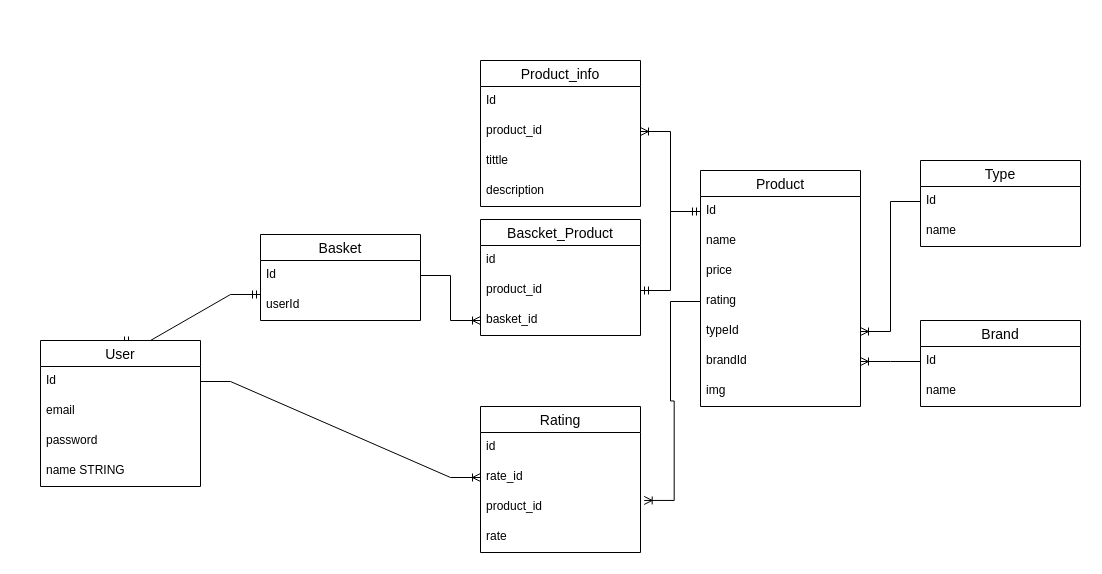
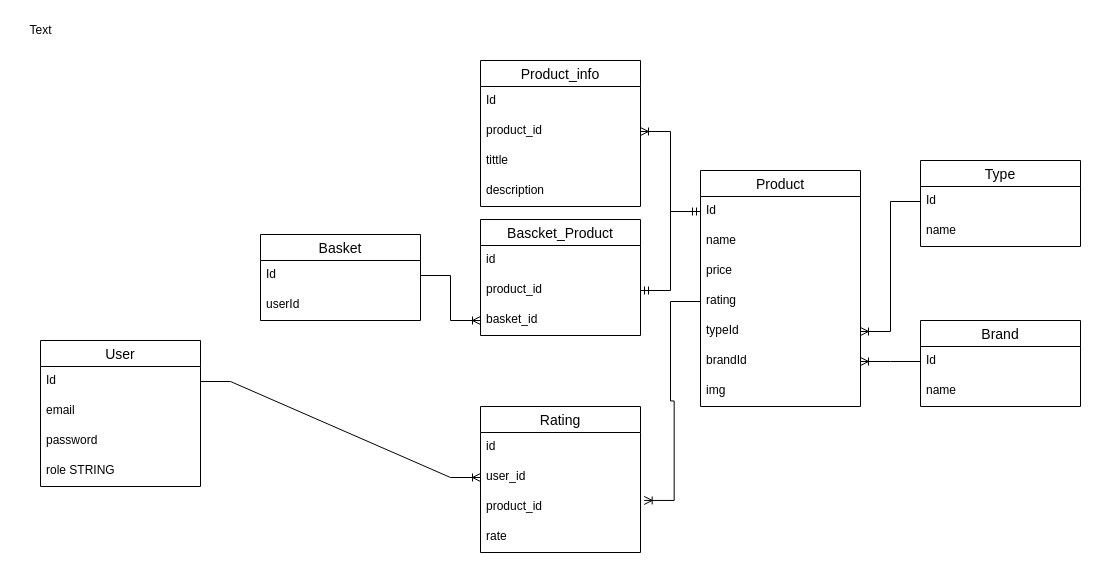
node "Text": added
edge "userId" -- "User": removed
node "name STRING": label "name STRING" -> "role STRING"
node "rate_id": label "rate_id" -> "user_id"
